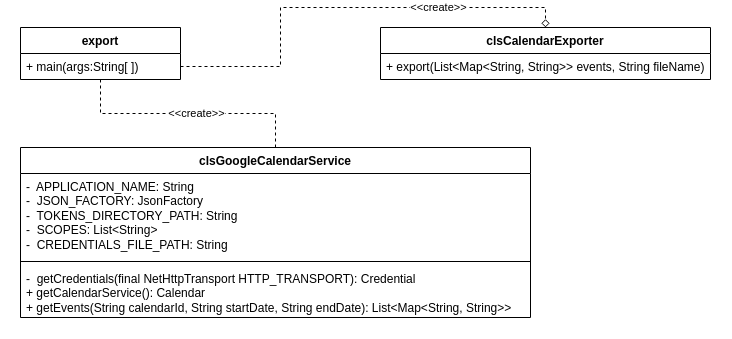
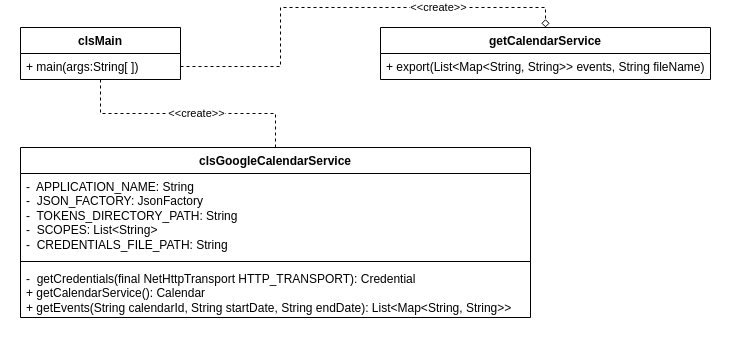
node "export": label "export" -> "clsMain"
node "clsCalendarExporter": label "clsCalendarExporter" -> "getCalendarService"
